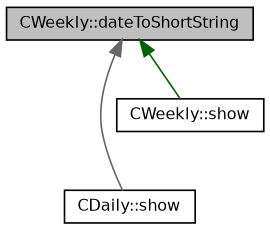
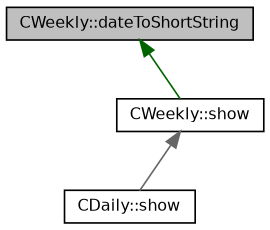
edge "CDaily::show" -> "CWeekly::dateToShortString": now "CDaily::show" -> "CWeekly::show"
